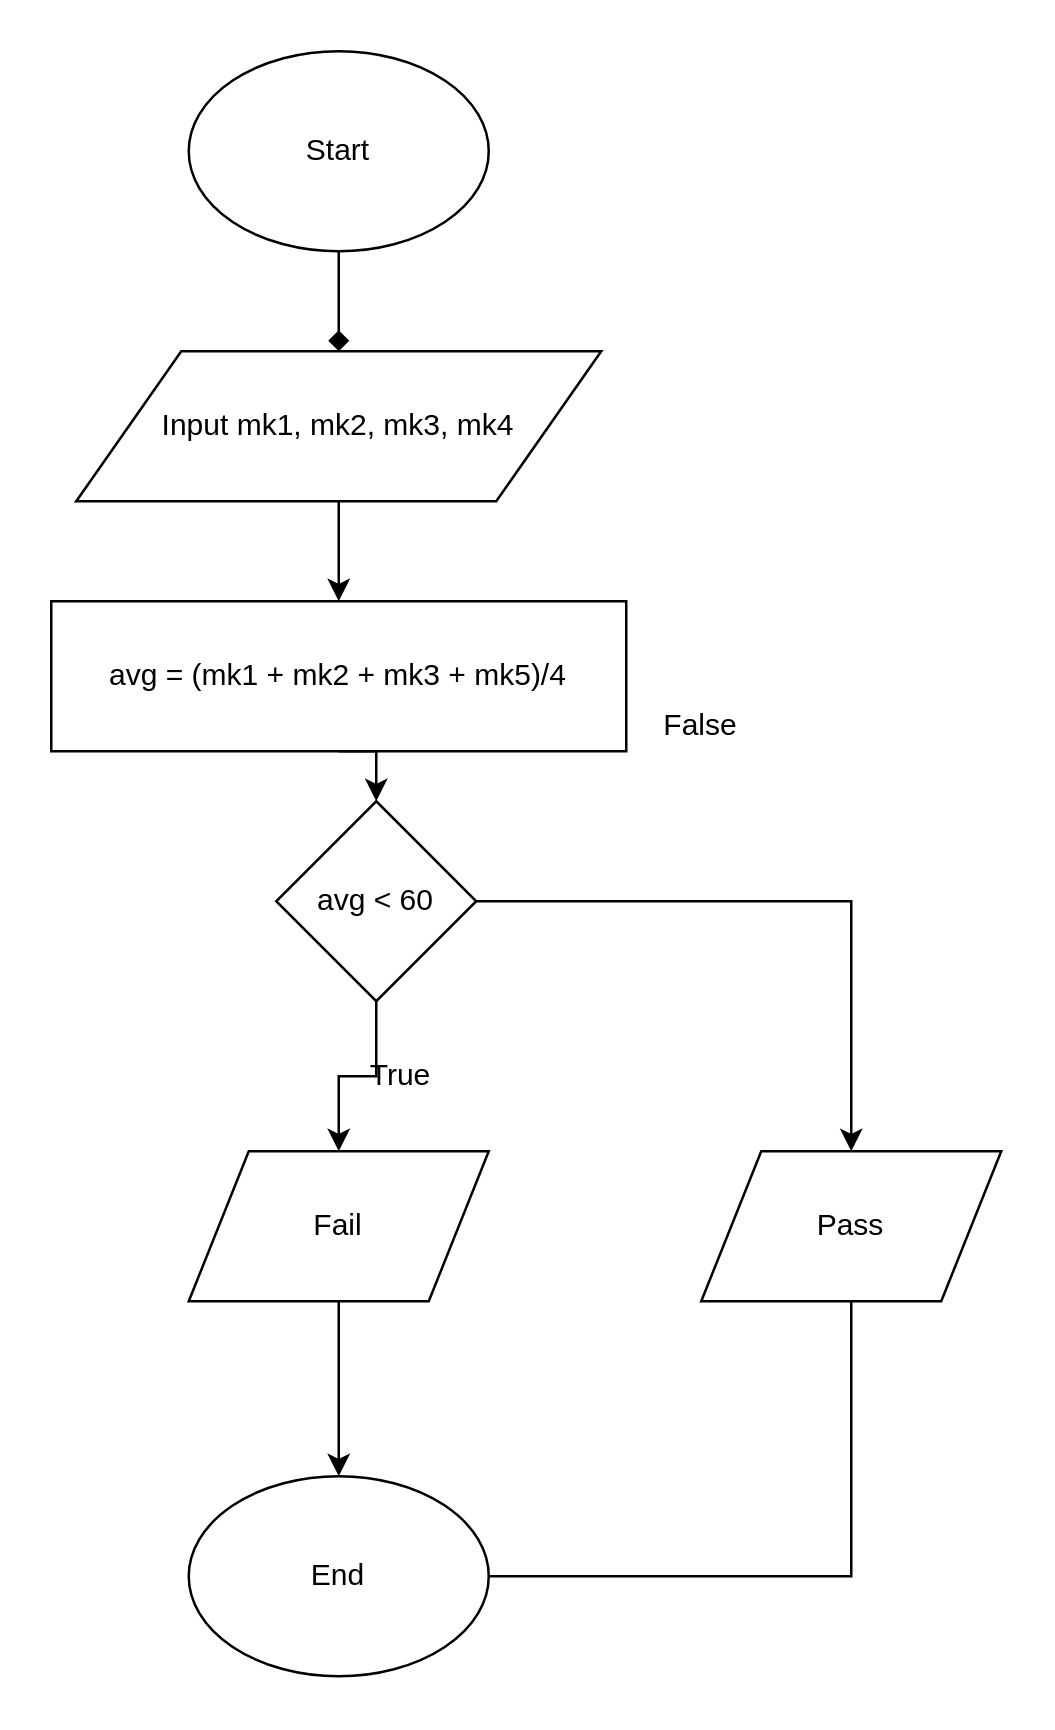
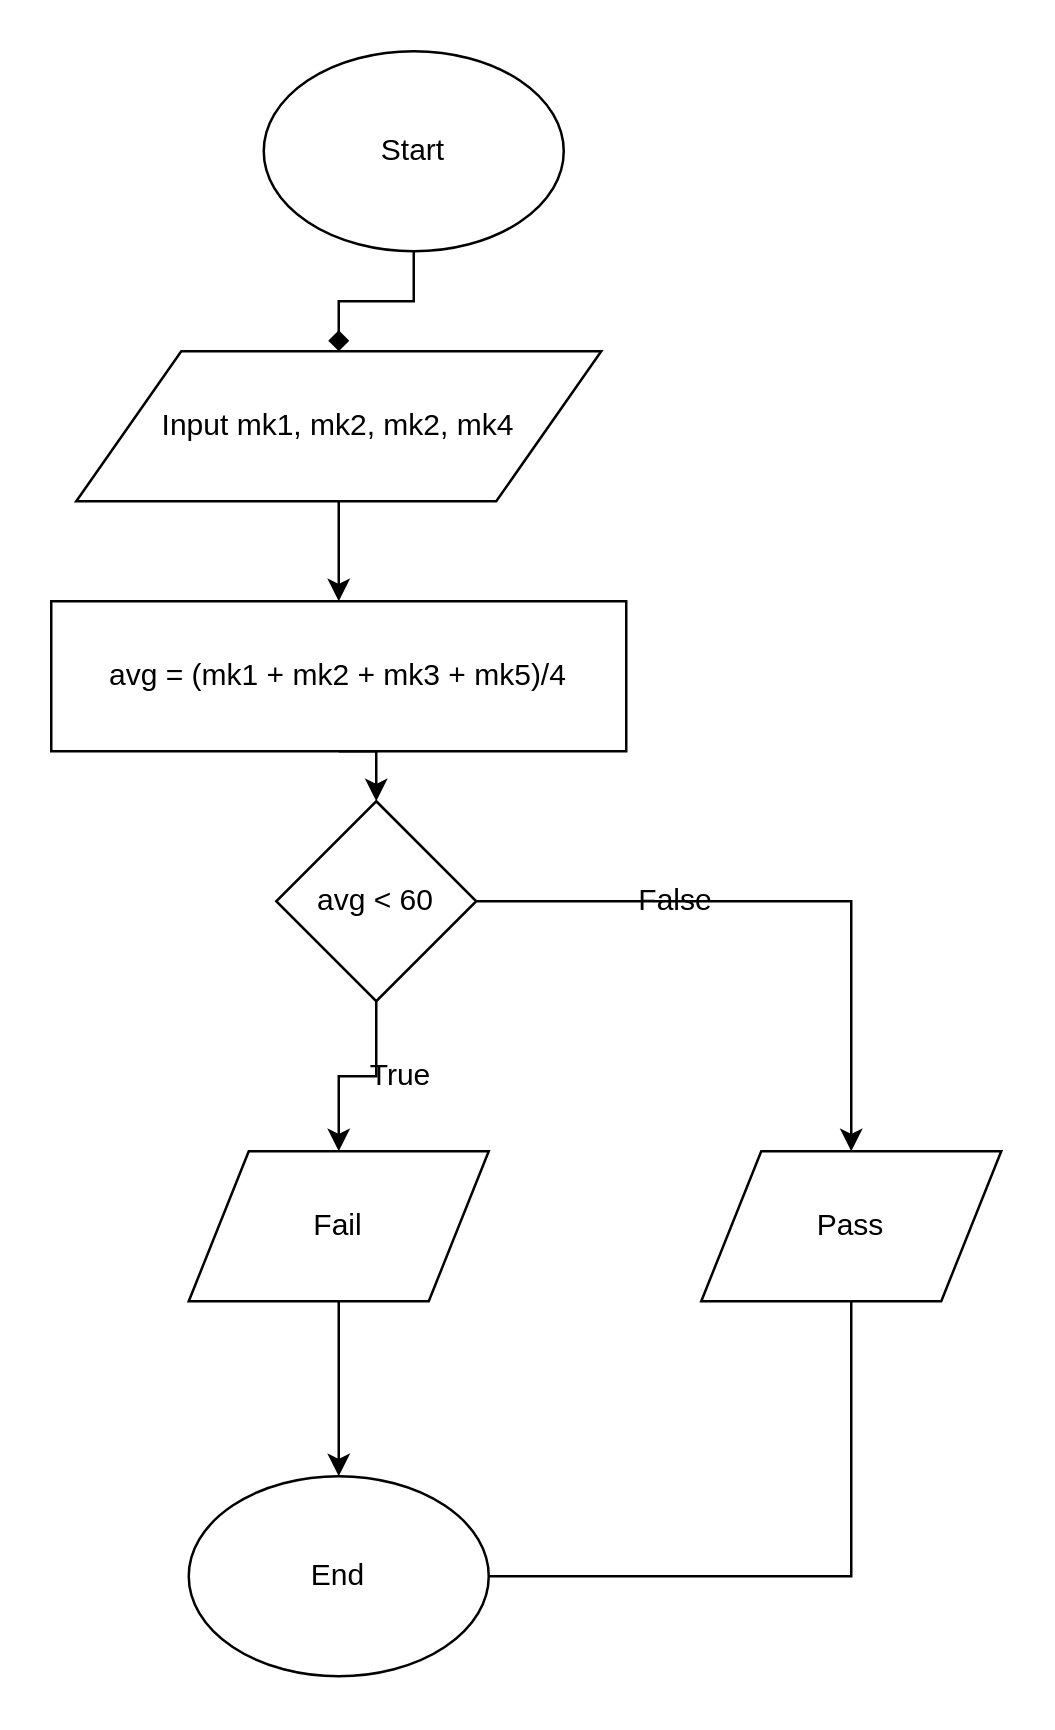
node "Start": moved (339, 151) -> (414, 151)
node "Input mk1, mk2, mk3, mk4": label "Input mk1, mk2, mk3, mk4" -> "Input mk1, mk2, mk2, mk4"
node "False": moved (701, 726) -> (676, 901)
